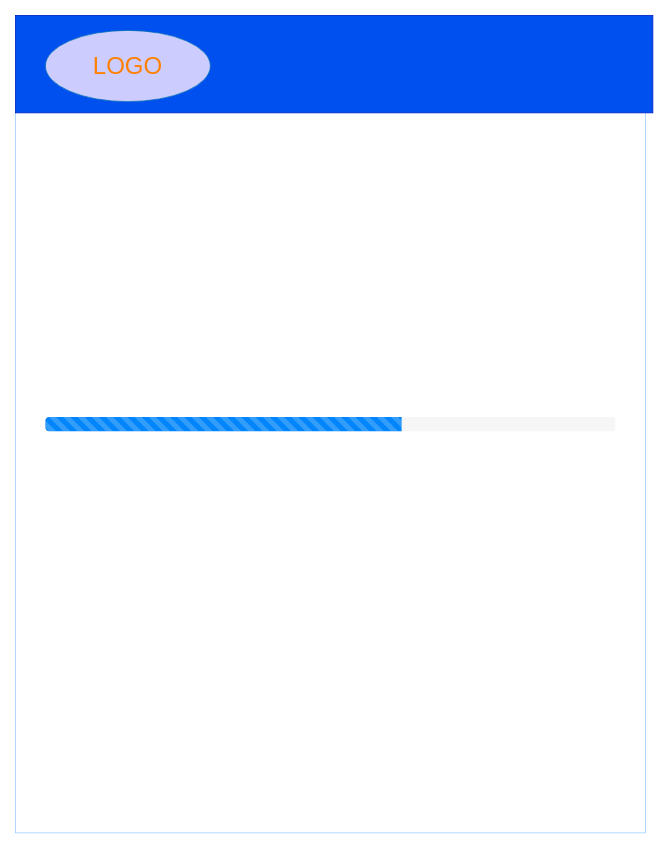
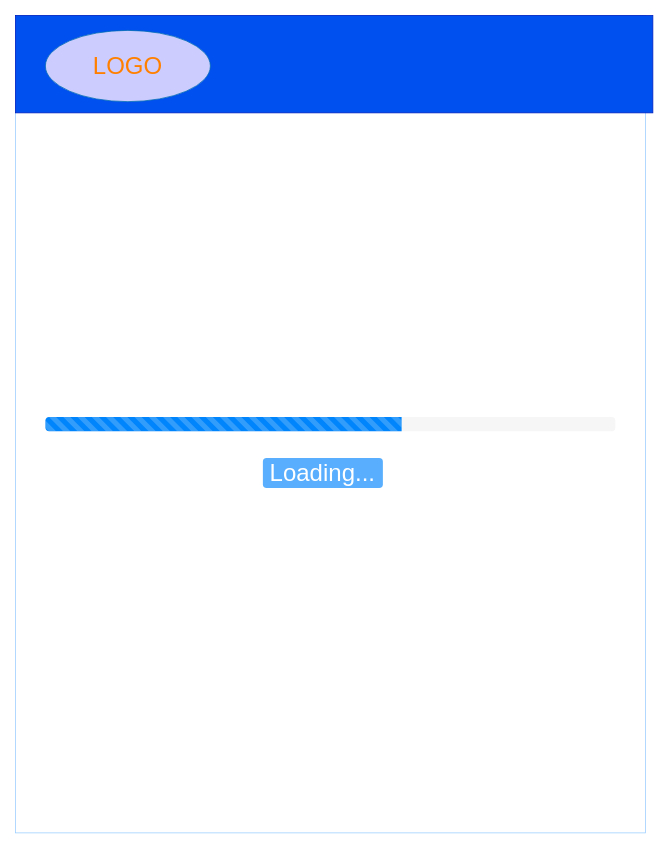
node "Loading...": added
